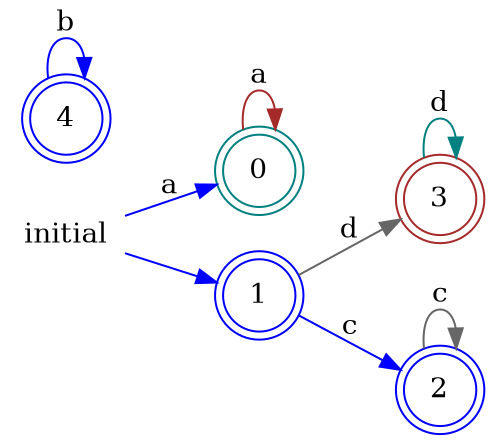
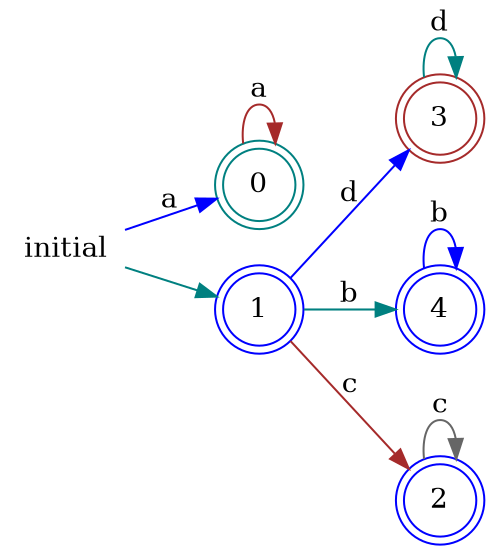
edge "1" -> "3": color gray40 -> blue
edge "initial" -> "1": color blue -> teal
edge "1" -> "4": added, label "b"
edge "1" -> "2": color blue -> brown
